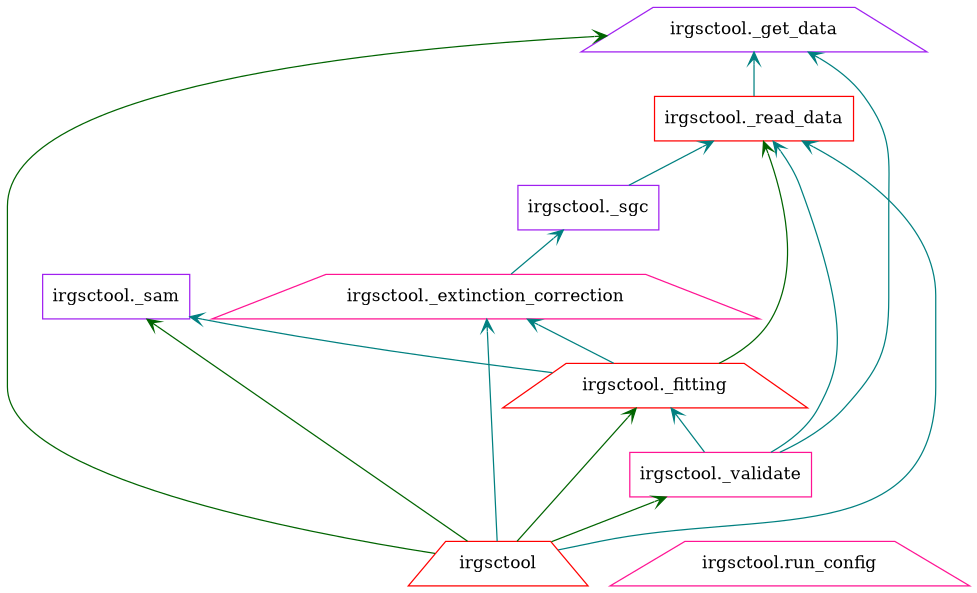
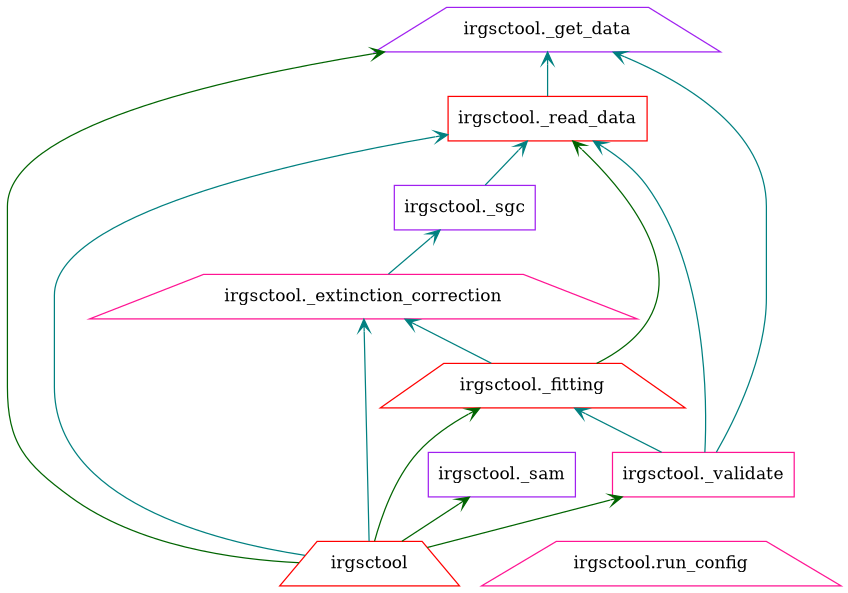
edge "irgsctool._fitting" -> "irgsctool._sam": removed
